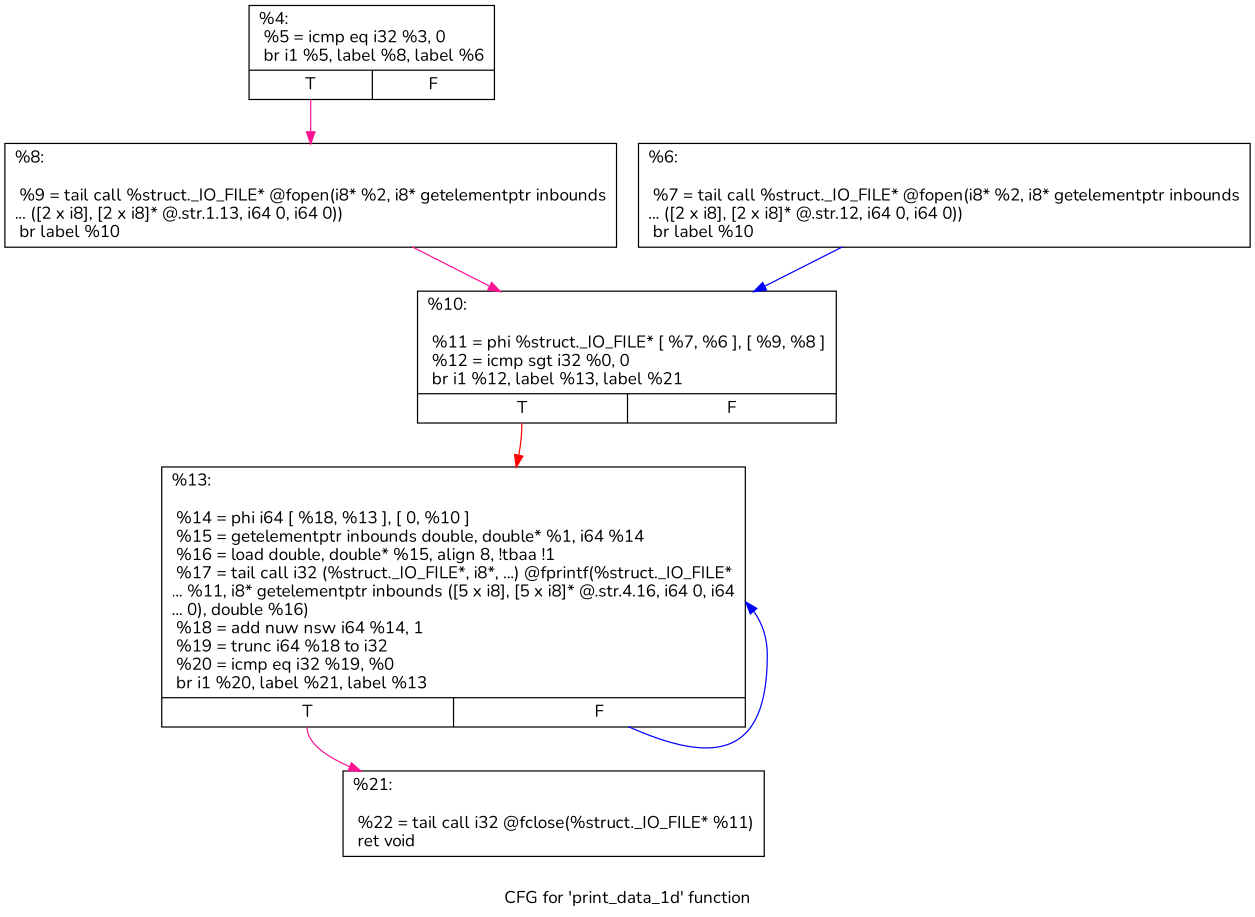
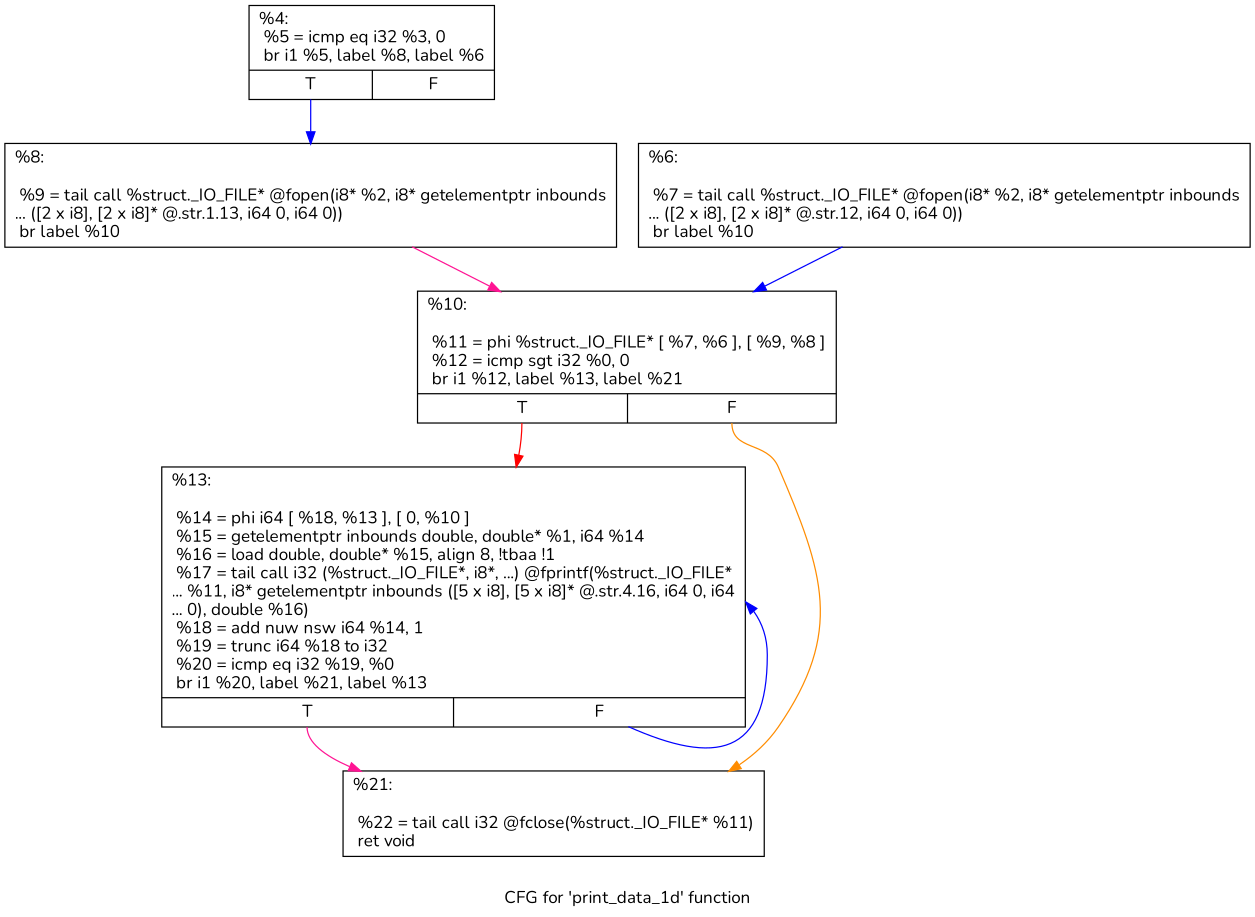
edge "%4:" -> "%8:": color deeppink -> blue
edge "%10:" -> "%21:": added
